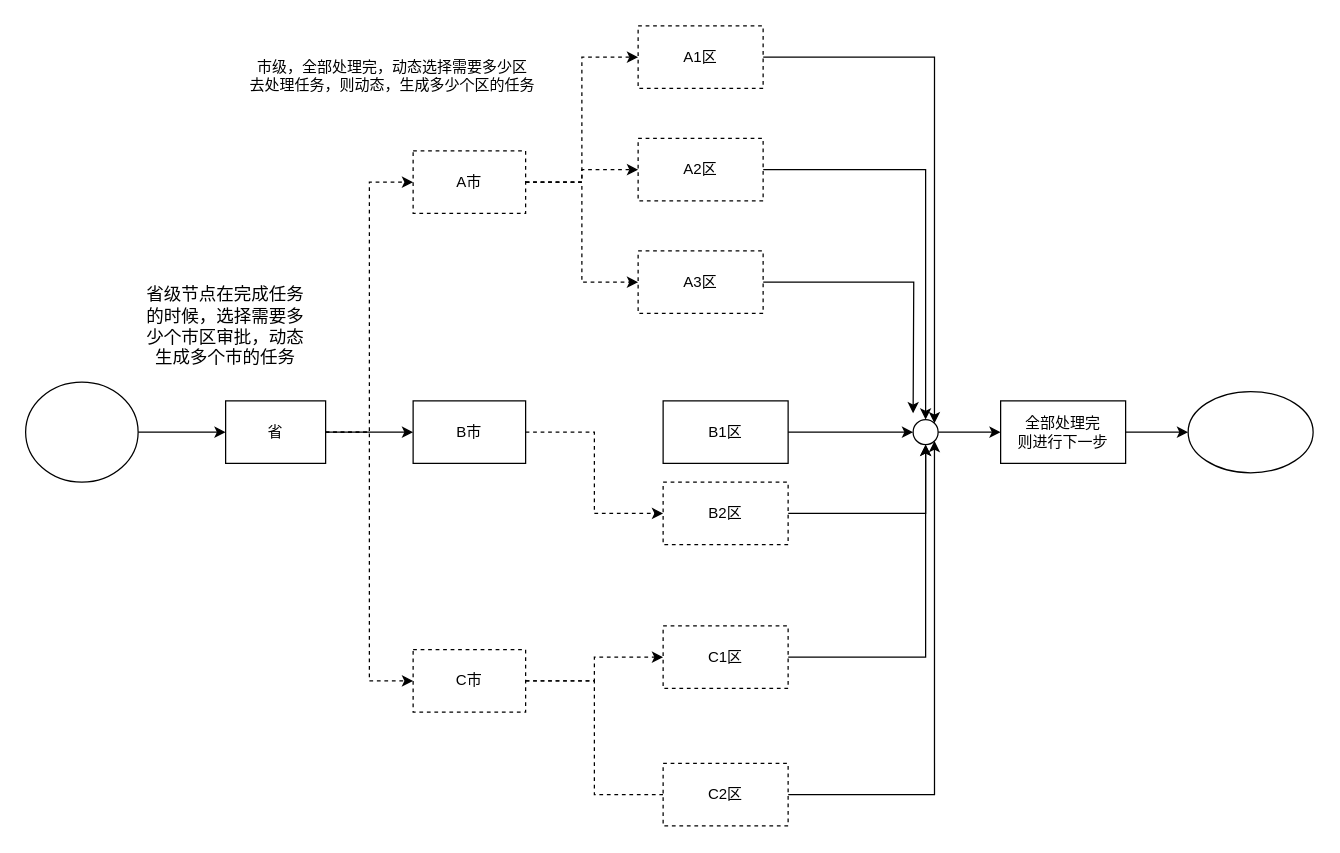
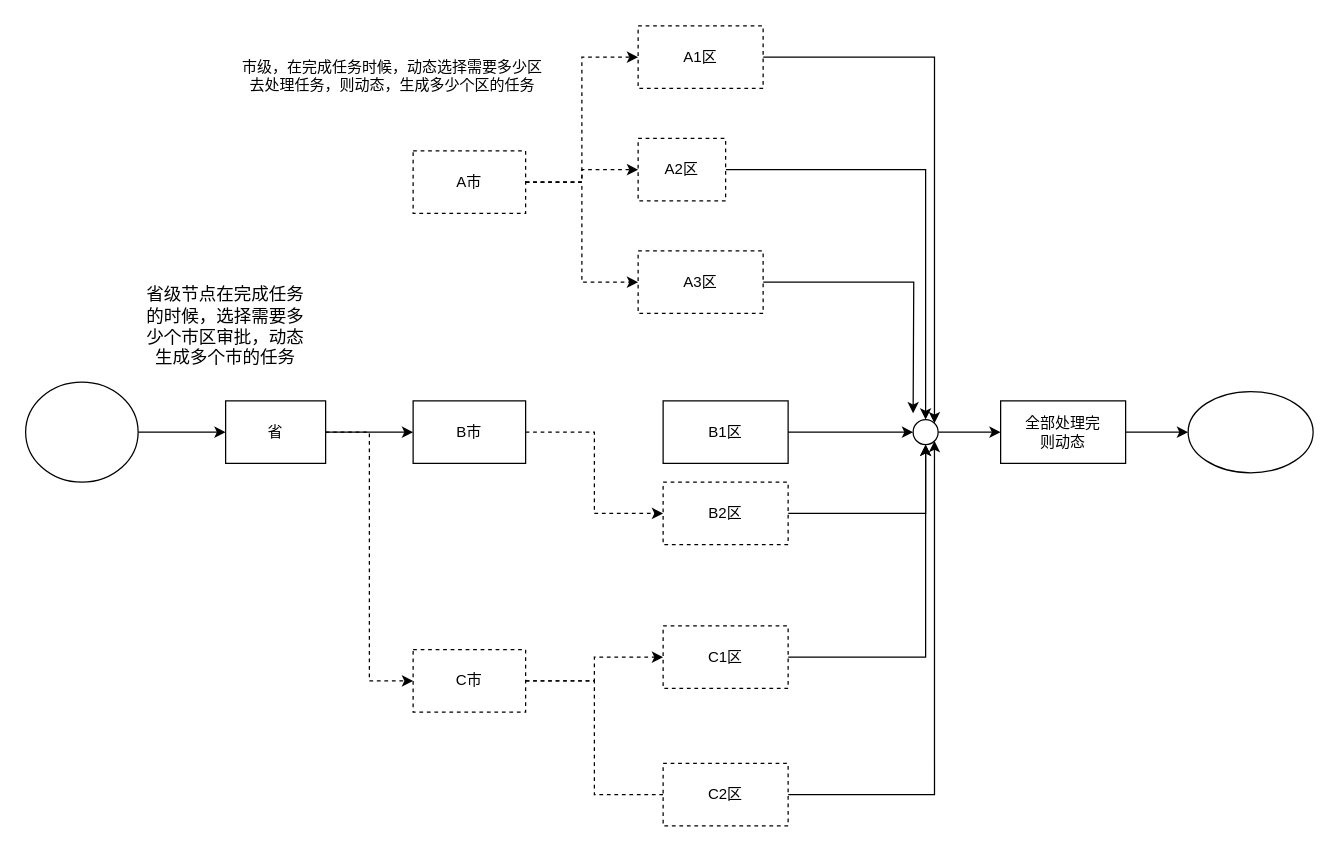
node "市级，全部处理完，动态选择需要多少区 去处理任务，则动态，生成多少个区的任务": label "市级，全部处理完，动态选择需要多少区 去处理任务，则动态，生成多少个区的任务" -> "市级，在完成任务时候，动态选择需要多少区 去处理任务，则动态，生成多少个区的任务"
node "A2区": size 125x63 -> 88x63
edge "省" -> "A市": removed
node "全部处理完 则进行下一步": label "全部处理完 则进行下一步" -> "全部处理完 则动态"
